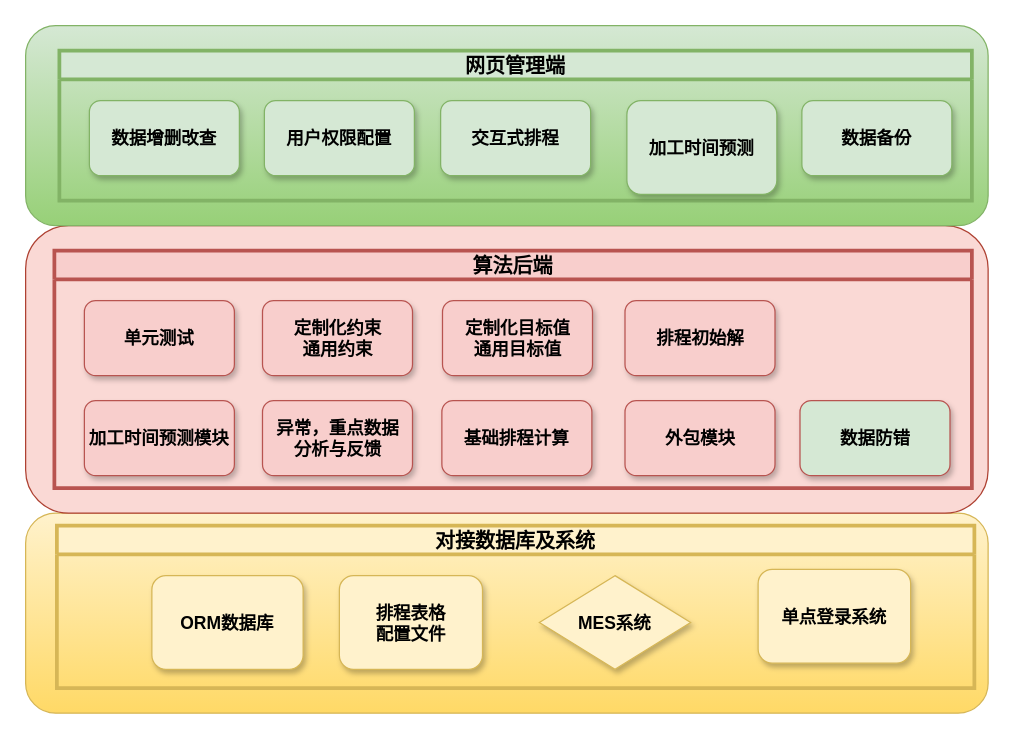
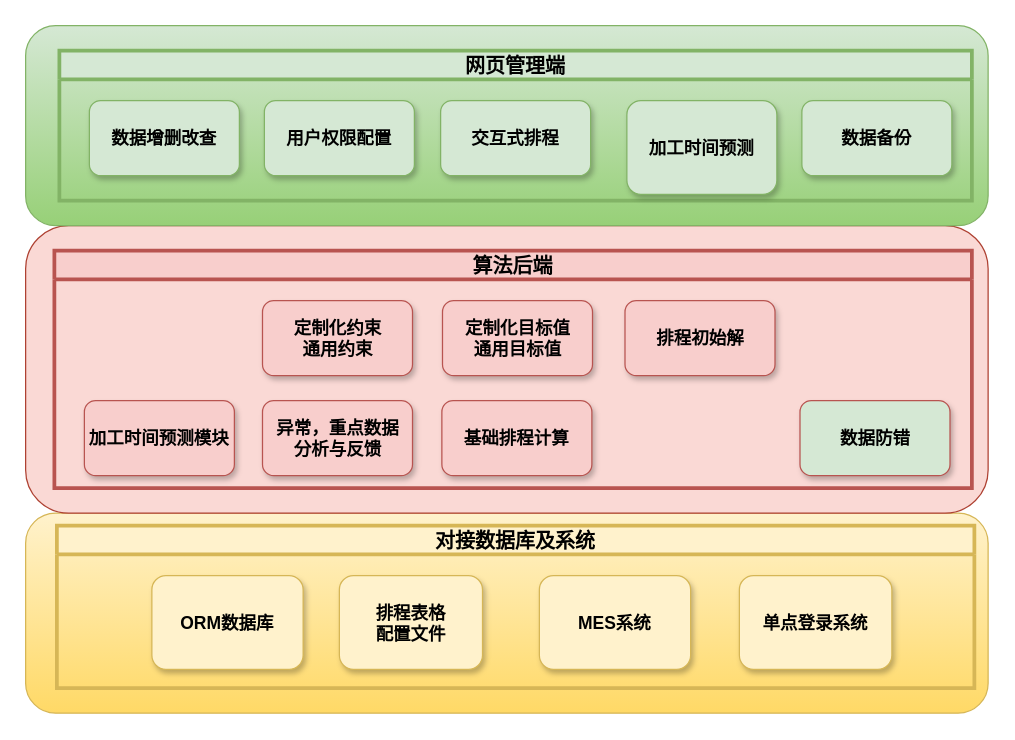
node "单元测试": removed
node "外包模块": removed
node "单点登录系统": moved (834, 616) -> (816, 623)
node "MES系统": shape diamond -> rounded rectangle
